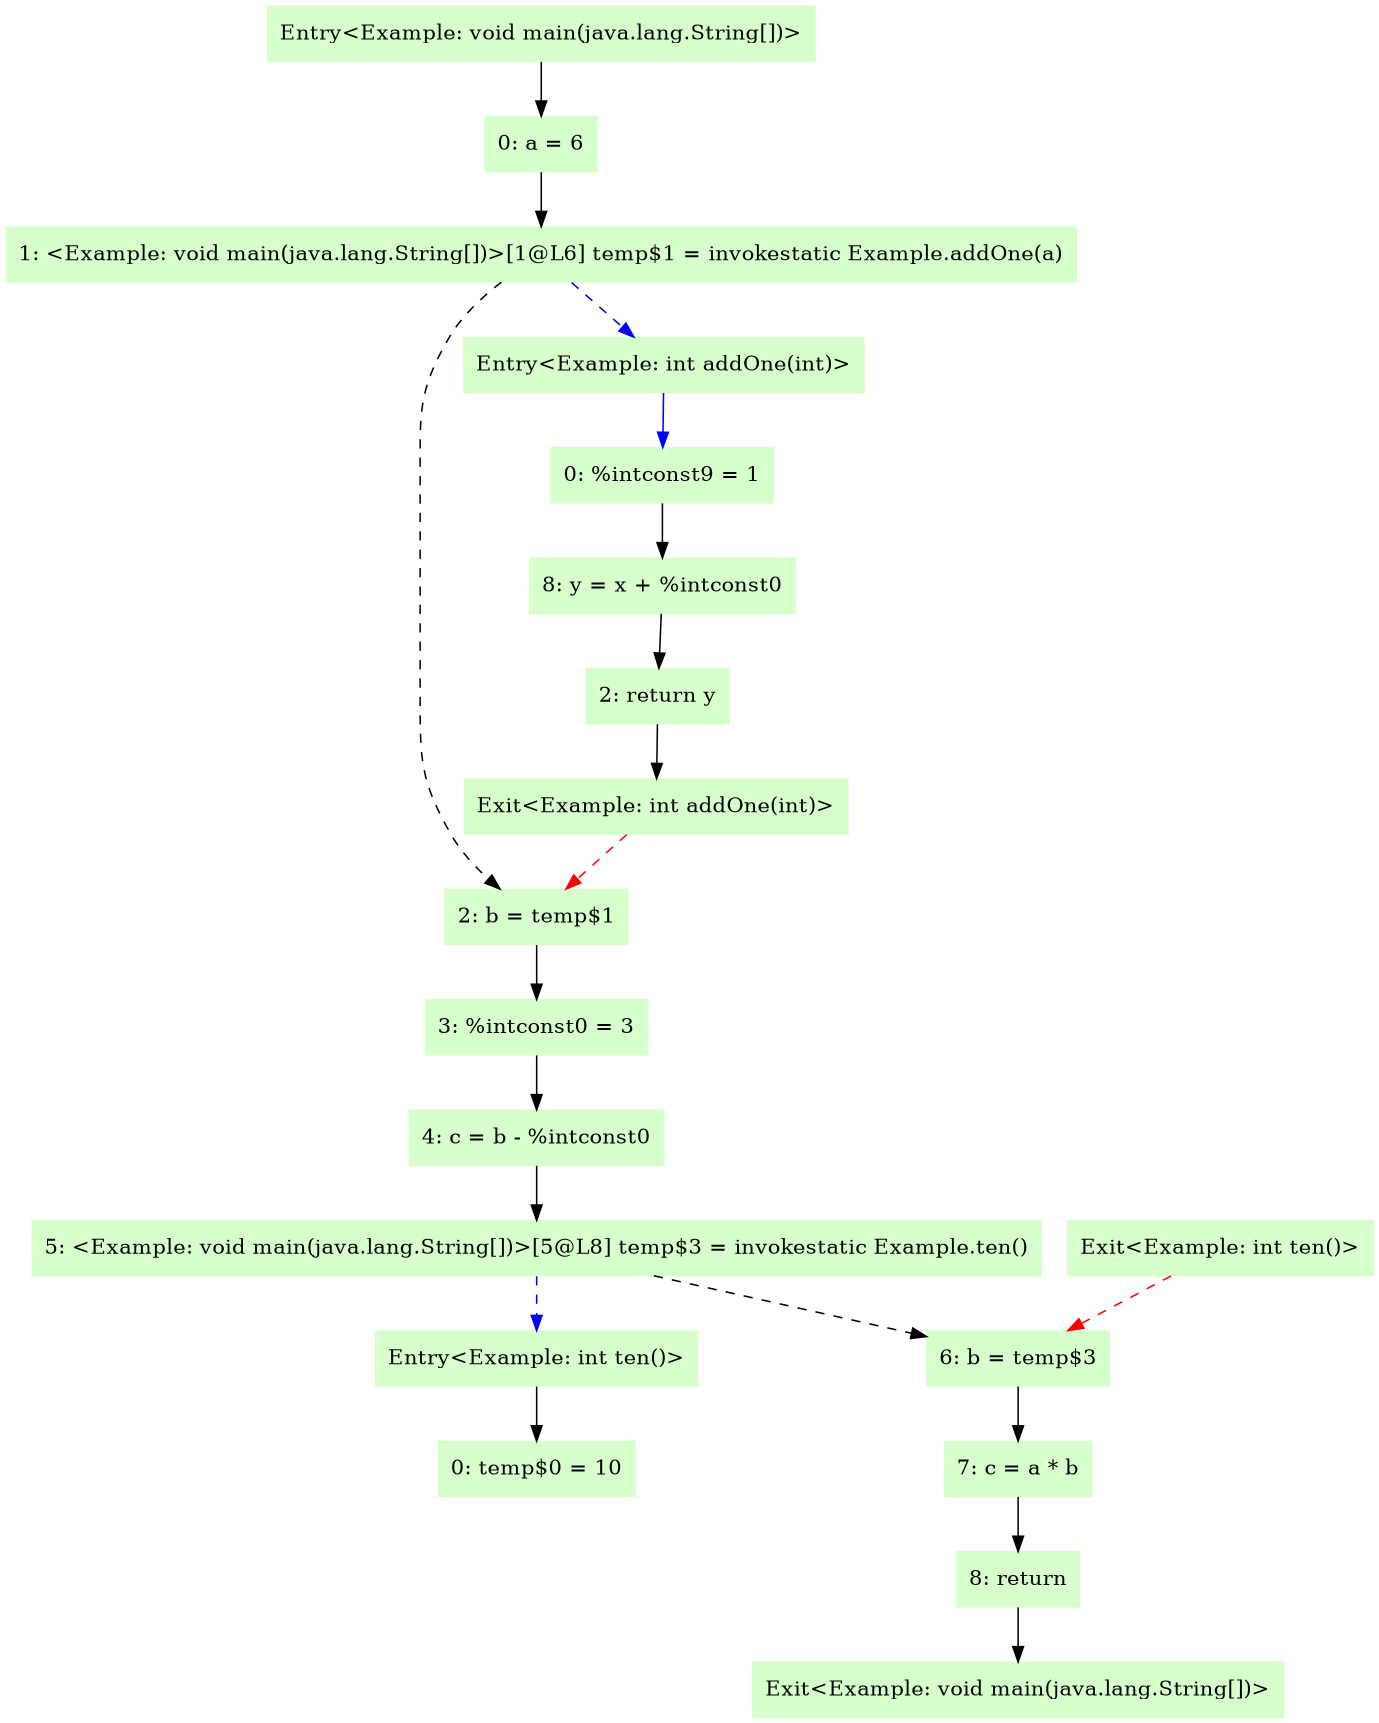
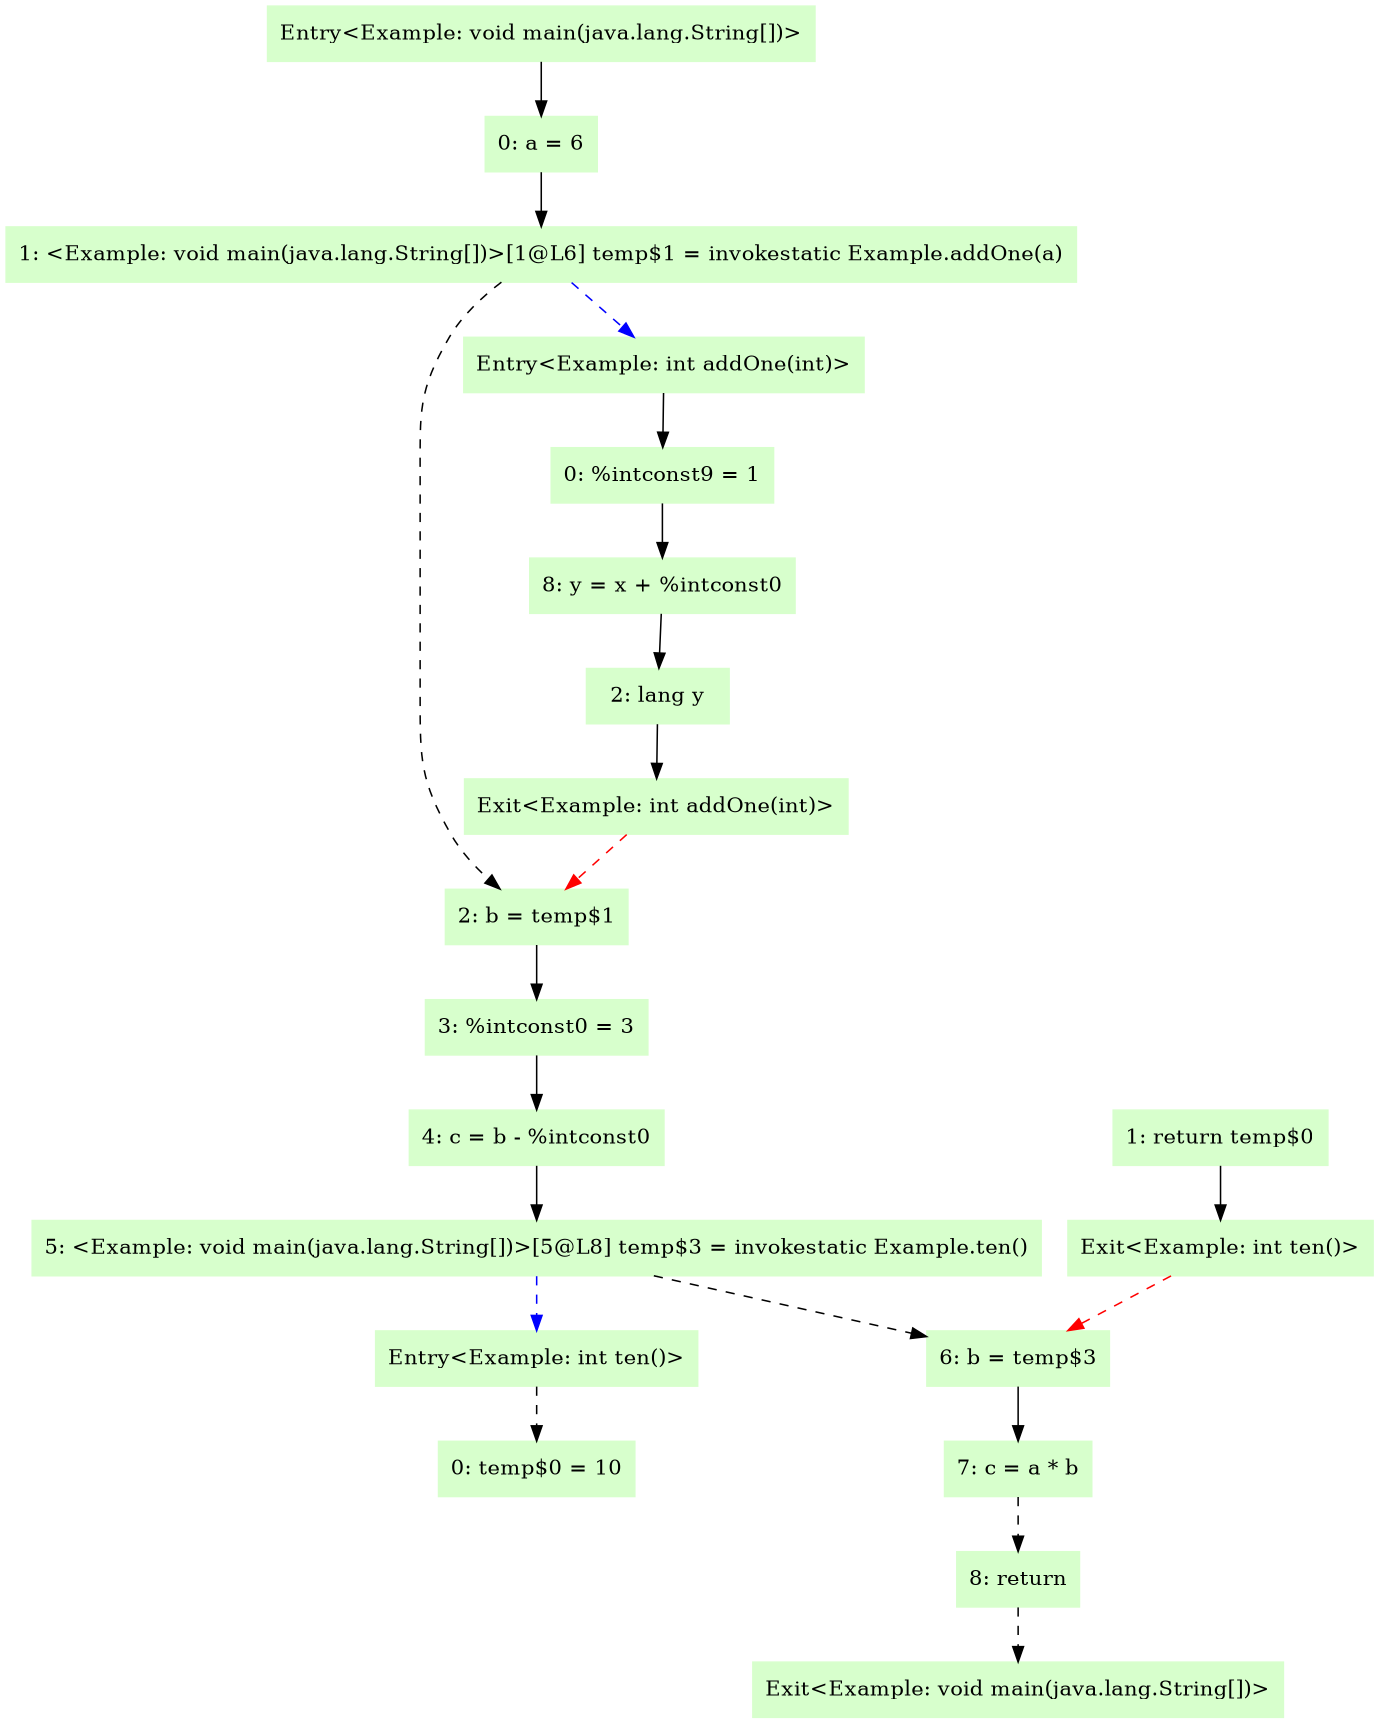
edge "Entry<Example: int addOne(int)>" -> "0: %intconst9 = 1": color blue -> black
node "2: return y": label "2: return y" -> "2: lang y"
node "1: return temp$0": added
edge "Entry<Example: int ten()>" -> "0: temp$0 = 10": style solid -> dashed
edge "7: c = a * b" -> "8: return": style solid -> dashed
edge "8: return" -> "Exit<Example: void main(java.lang.String[])>": style solid -> dashed
